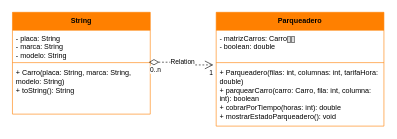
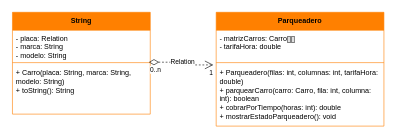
node "- matrizCarros: Carro[][] - boolean: double": label "- matrizCarros: Carro[][] - boolean: double" -> "- matrizCarros: Carro[][] - tarifaHora: double"
node "- placa: String - marca: String - modelo: String": label "- placa: String - marca: String - modelo: String" -> "- placa: Relation - marca: String - modelo: String"
